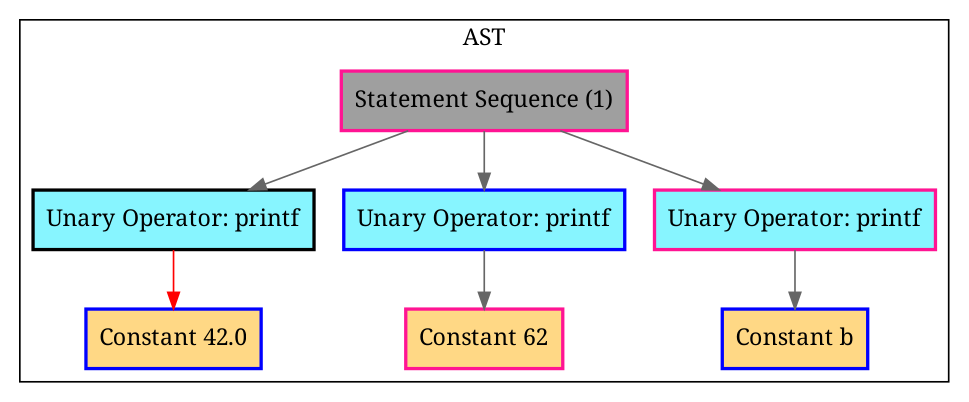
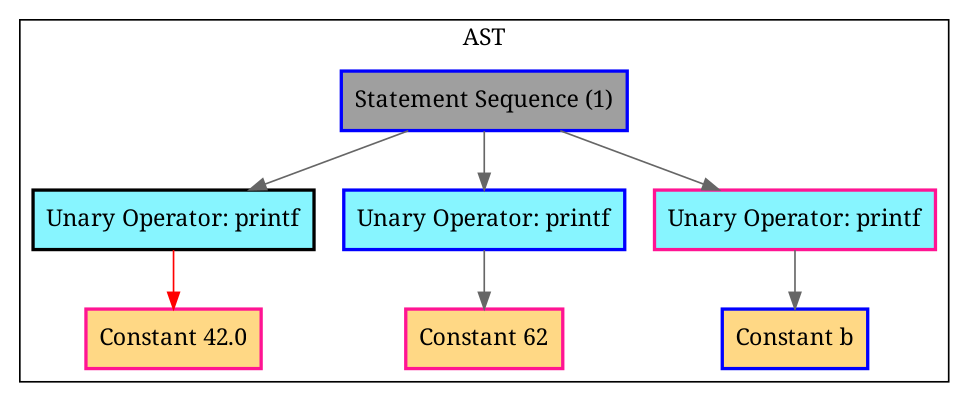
node "Statement Sequence (1)": color deeppink -> blue
node "Constant 42.0": color blue -> deeppink
